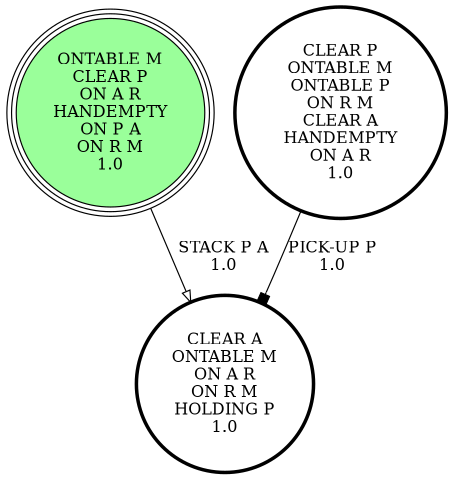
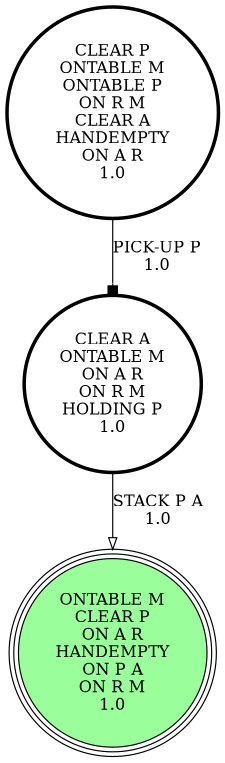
edge "ONTABLE M CLEAR P ON A R HANDEMPTY ON P A ON R M 1.0" -> "CLEAR A ONTABLE M ON A R ON R M HOLDING P 1.0": reversed
